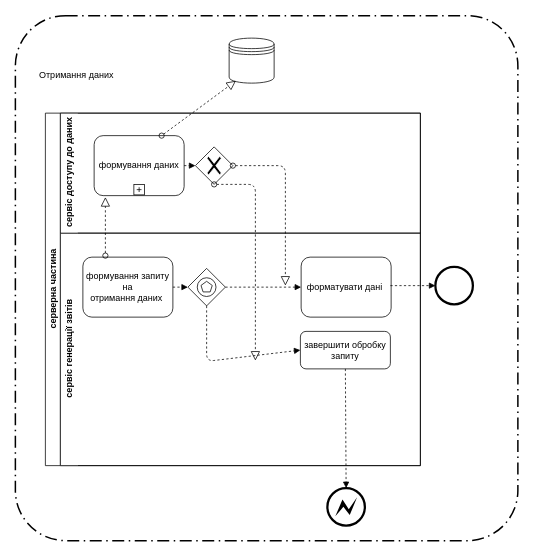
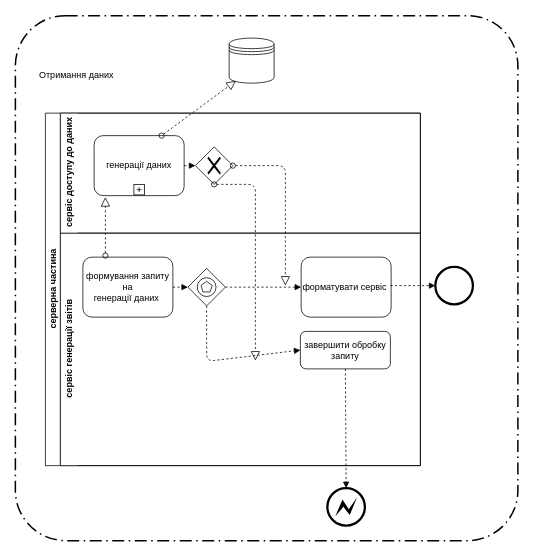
node "формування даних": label "формування даних" -> "генерації даних"
node "формування запиту на отримання даних": label "формування запиту на отримання даних" -> "формування запиту на генерації даних"
node "форматувати дані": label "форматувати дані" -> "форматувати сервіс"
